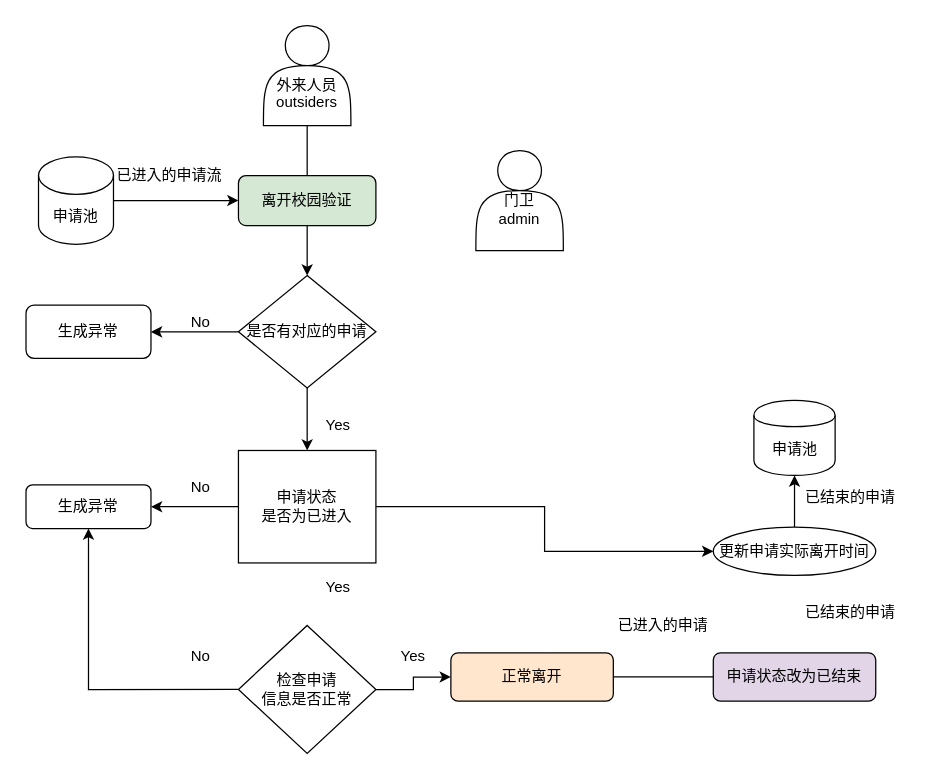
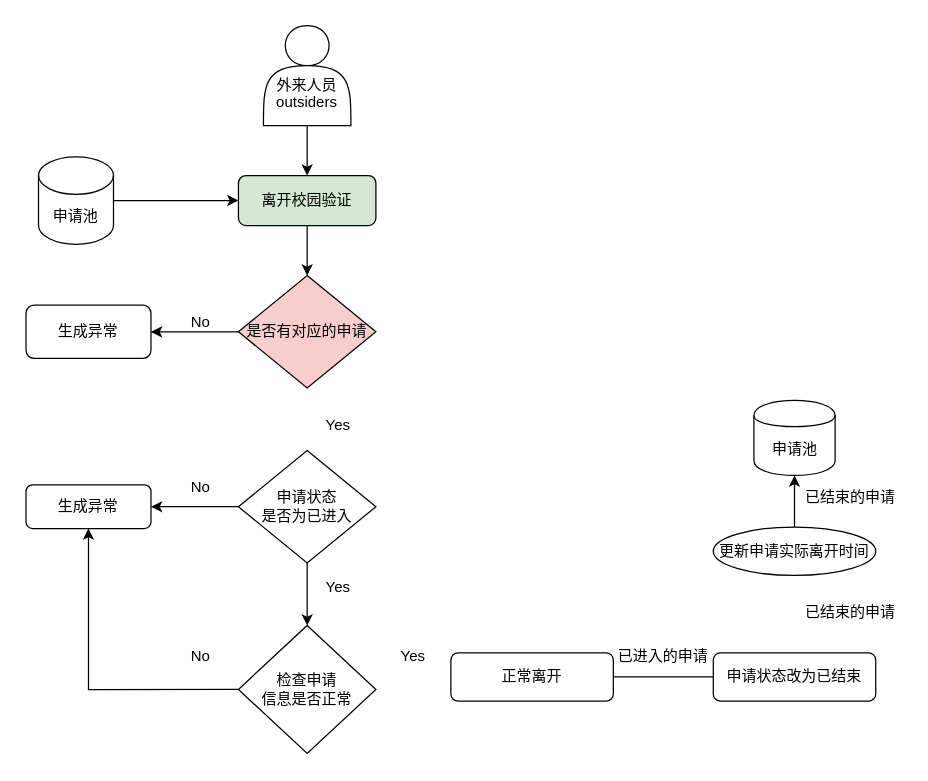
edge "外来人员 outsiders" -- "离开校园验证": arrowhead none -> classic
node "已进入的申请流": removed
node "门卫 admin": removed
node "是否有对应的申请": fillcolor #ffffff -> #f8cecc
edge "是否有对应的申请" -> "申请状态 是否为已进入": removed
node "申请状态 是否为已进入": shape rectangle -> diamond
edge "申请状态 是否为已进入" -> "更新申请实际离开时间": now "申请状态 是否为已进入" -> "检查申请 信息是否正常"
node "已进入的申请": moved (663, 626) -> (663, 657)
node "正常离开": fillcolor #ffe6cc -> #ffffff
node "申请状态改为已结束": fillcolor #e1d5e7 -> #ffffff
edge "检查申请 信息是否正常" -> "正常离开": removed
